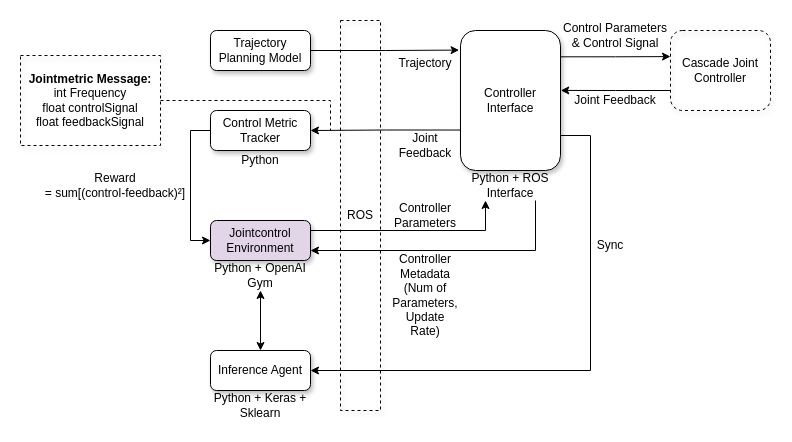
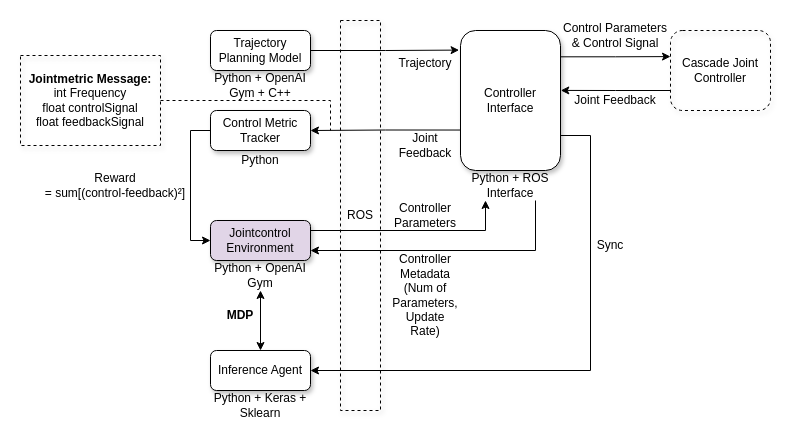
node "Python + OpenAI Gym + C++": added
node "MDP": added
